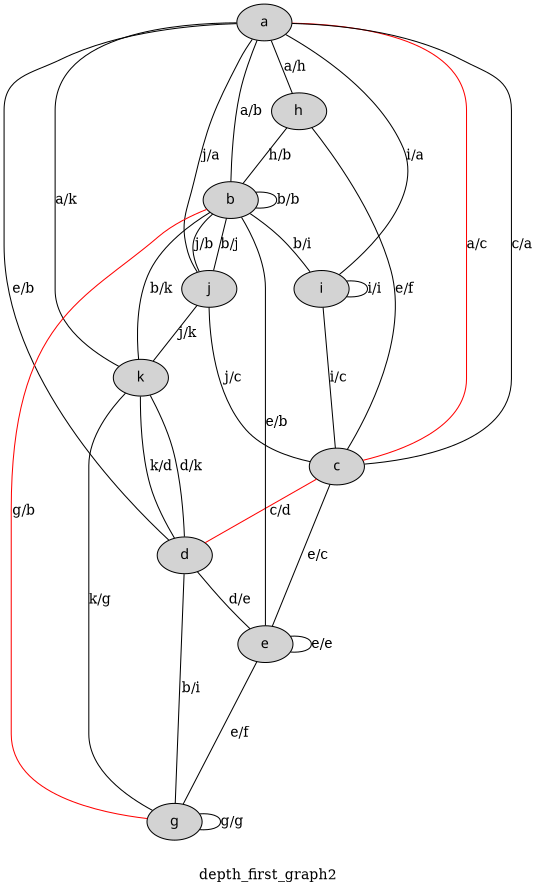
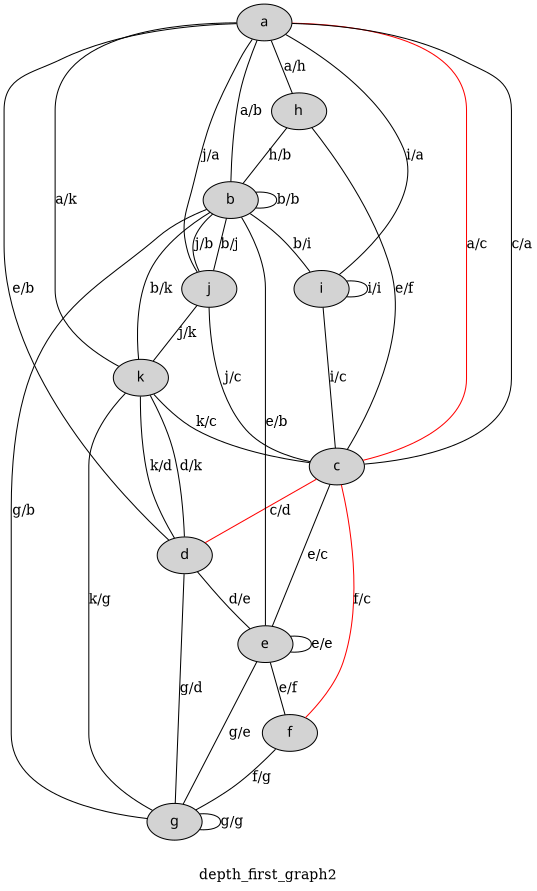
edge "k" -- "c": added, label "k/c"
edge "b" -- "g": color red -> black
edge "d" -- "g": label "b/i" -> "g/d"
edge "e" -- "g": label "e/f" -> "g/e"
node "f": added
